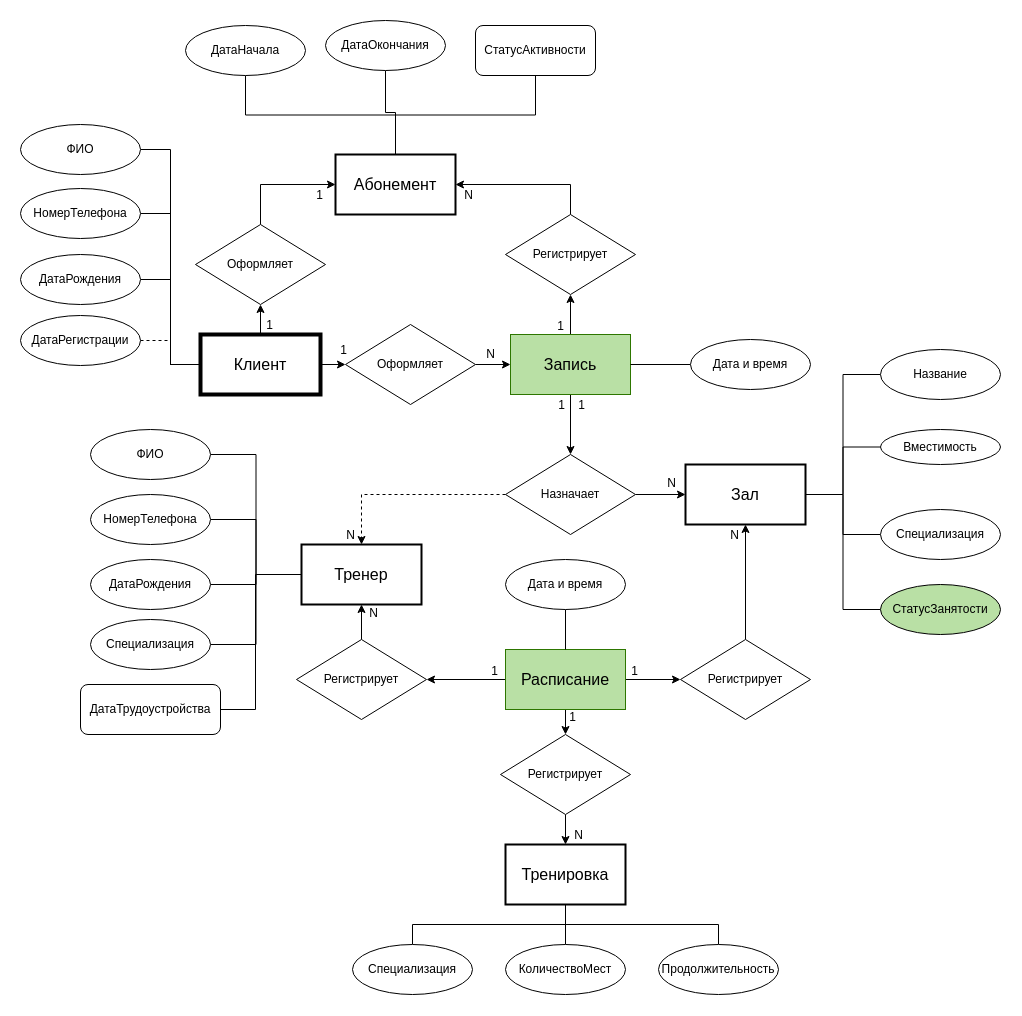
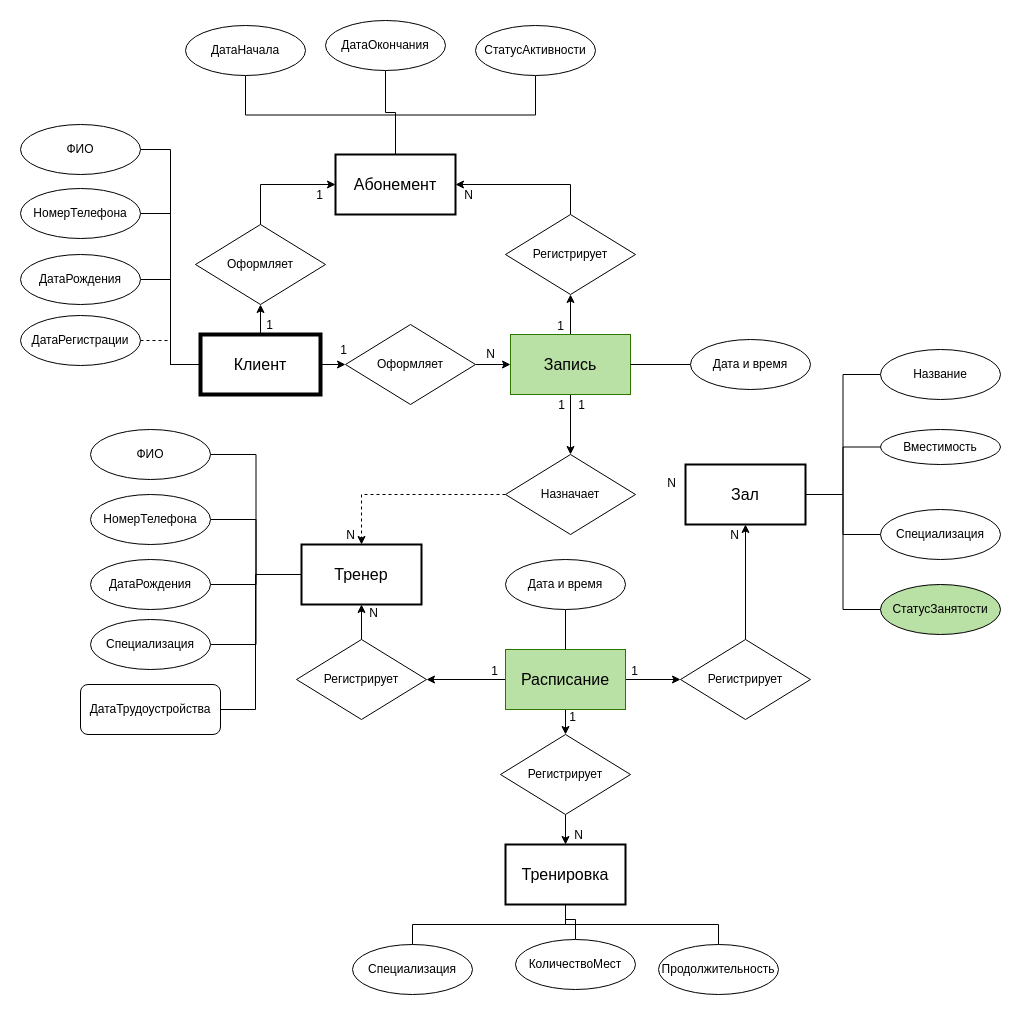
node "СтатусАктивности": shape rounded rectangle -> ellipse
edge "Назначает" -> "Зал": removed
node "КоличествоМест": moved (566, 970) -> (576, 965)
